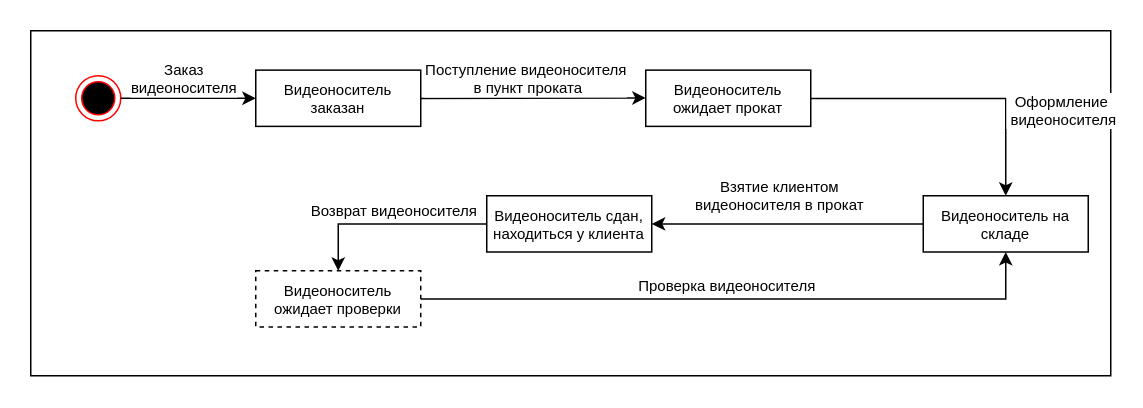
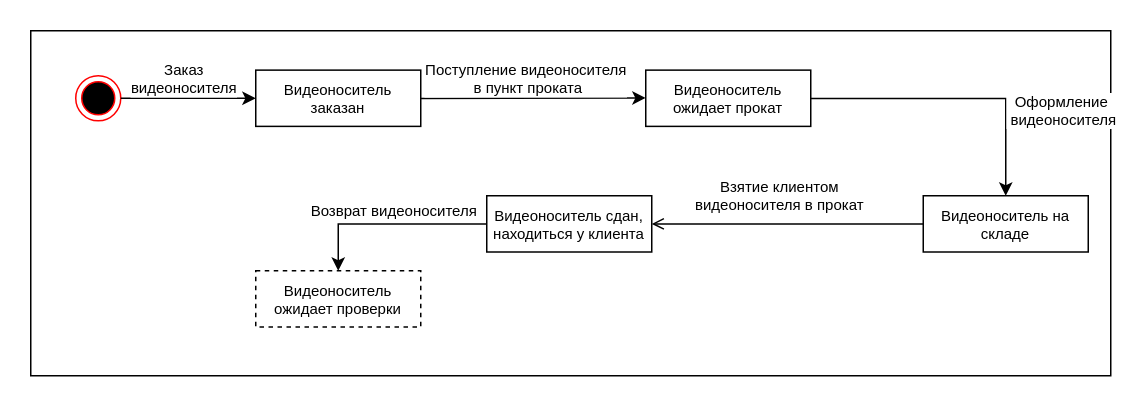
edge "Видеоноситель на складе" -> "Видеоноситель сдан, находиться у клиента": arrowhead classic -> open
edge "Видеоноситель ожидает проверки" -> "Видеоноситель на складе": removed, label "Проверка видеоносителя"
